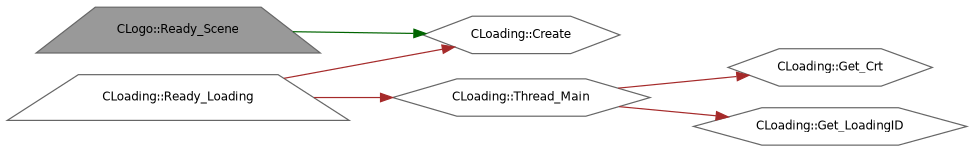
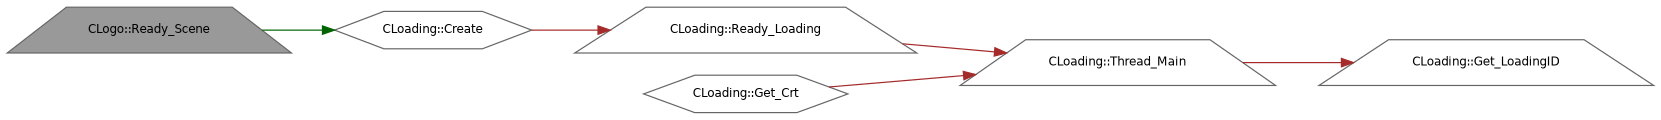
edge "CLoading::Ready_Loading" -> "CLoading::Create": reversed
edge "CLoading::Thread_Main" -> "CLoading::Get_Crt": reversed
node "CLoading::Thread_Main": shape hexagon -> trapezium
node "CLoading::Get_LoadingID": shape hexagon -> trapezium
